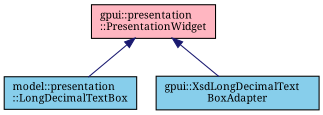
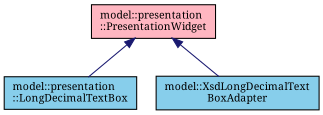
node "gpui::presentation ::PresentationWidget": label "gpui::presentation ::PresentationWidget" -> "model::presentation ::PresentationWidget"
node "gpui::XsdLongDecimalText BoxAdapter": label "gpui::XsdLongDecimalText BoxAdapter" -> "model::XsdLongDecimalText BoxAdapter"
